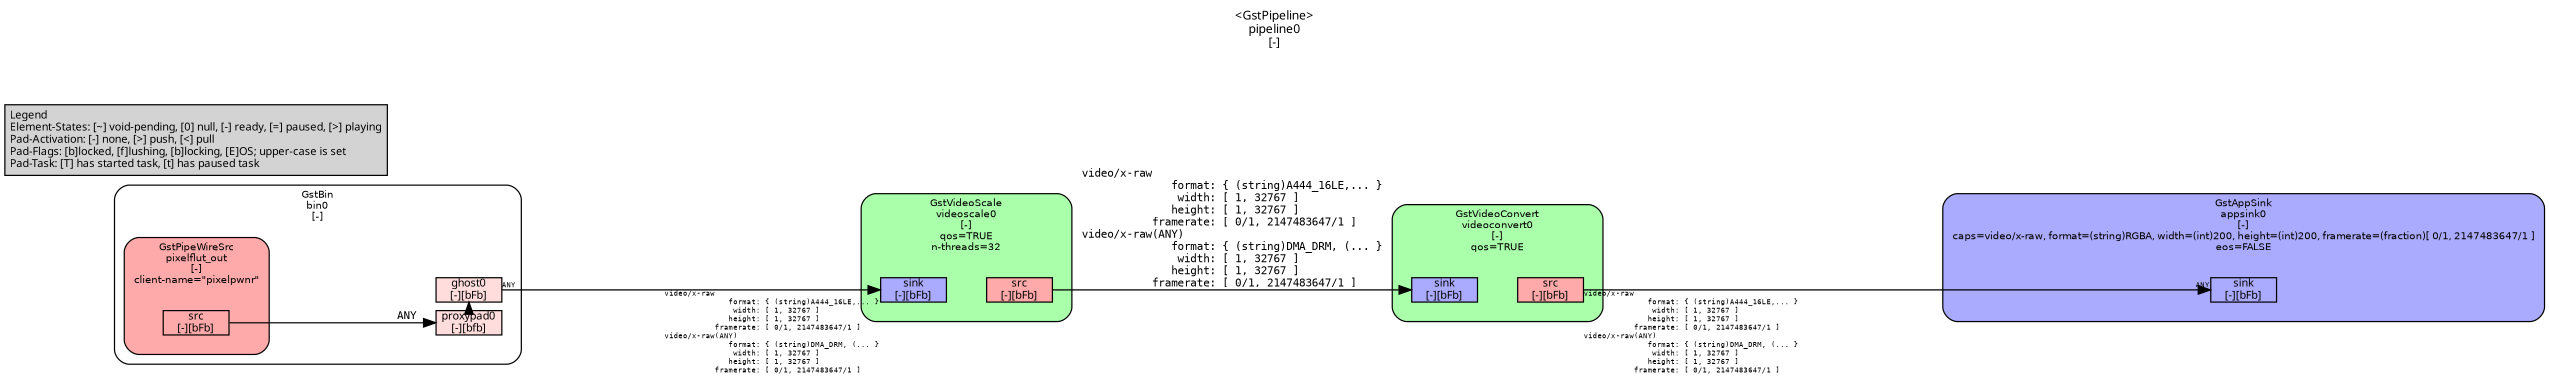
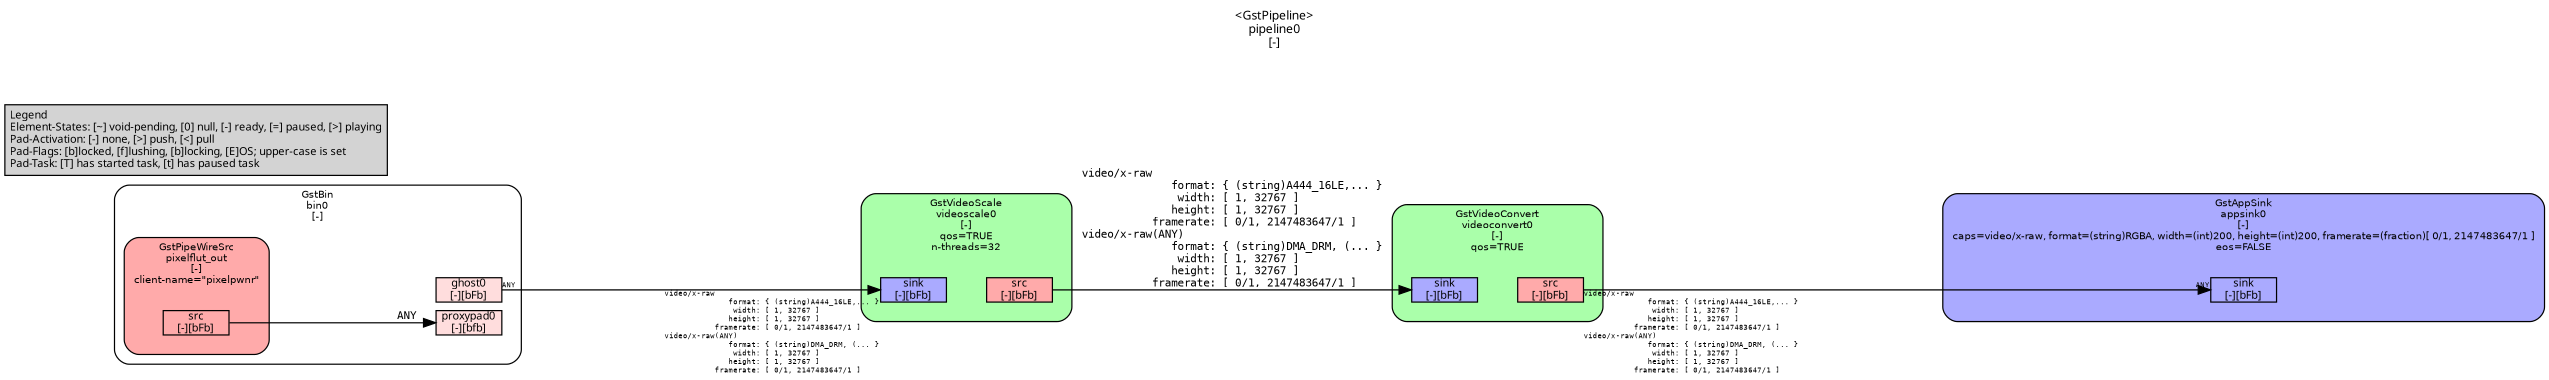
edge "proxypad0 [-][bfb]" -> "ghost0 [-][bFb]": removed
